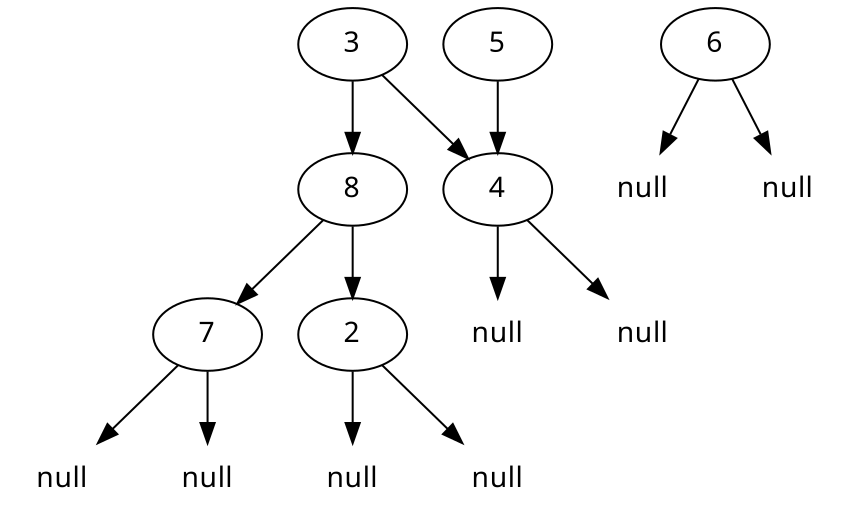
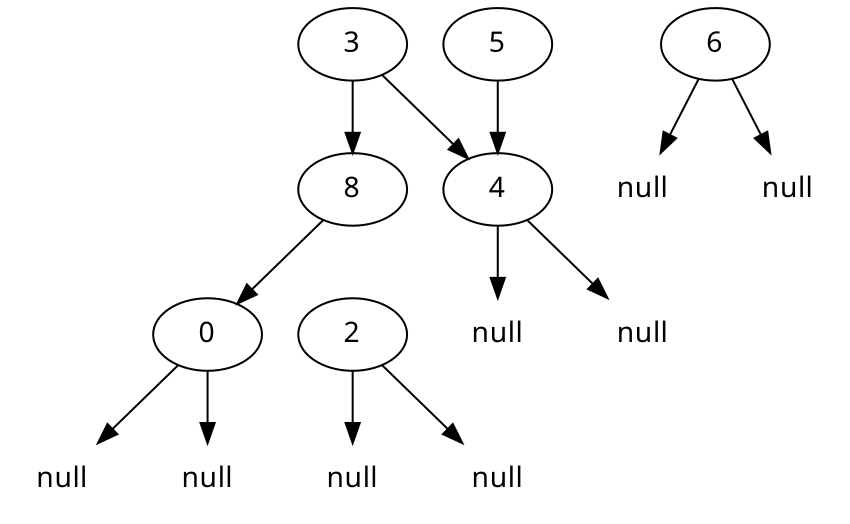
edge "8" -> "2": removed
node "7": label "7" -> "0"
